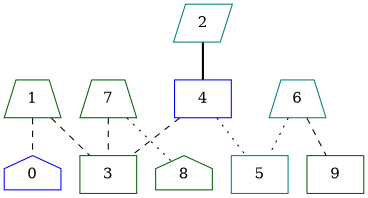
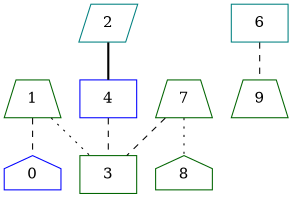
node "6": shape trapezium -> box
edge "1" -- "3": style dashed -> dotted
node "5": removed
node "9": shape box -> trapezium
